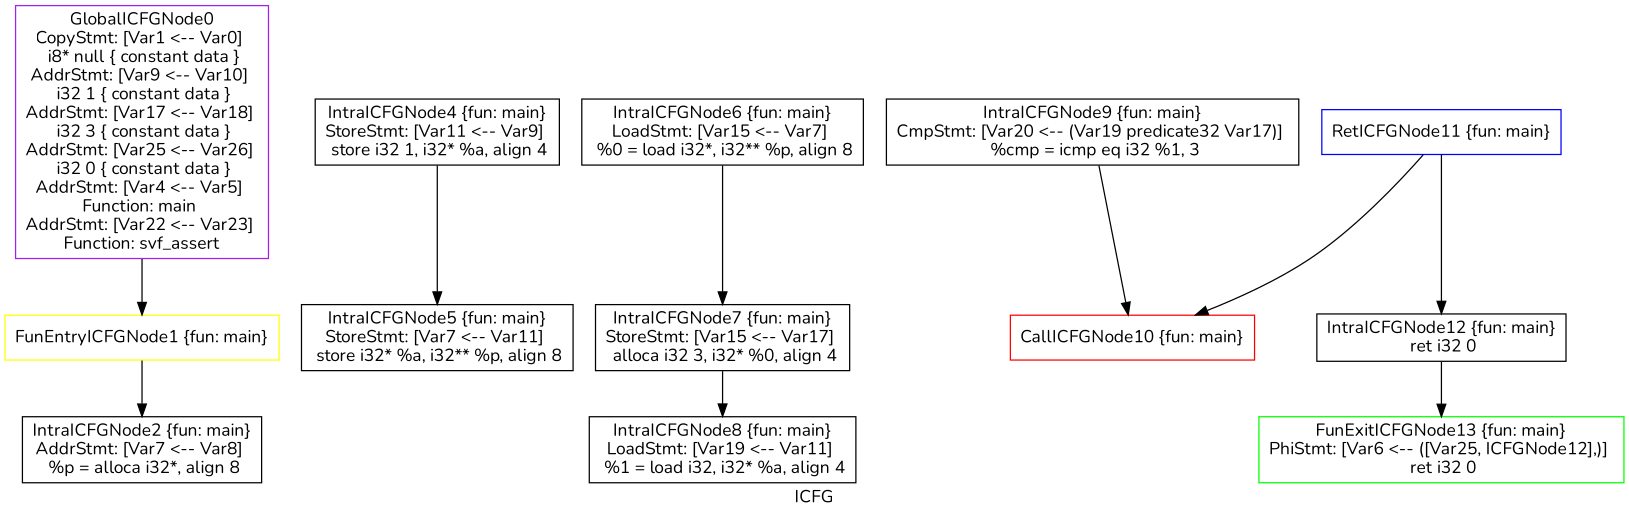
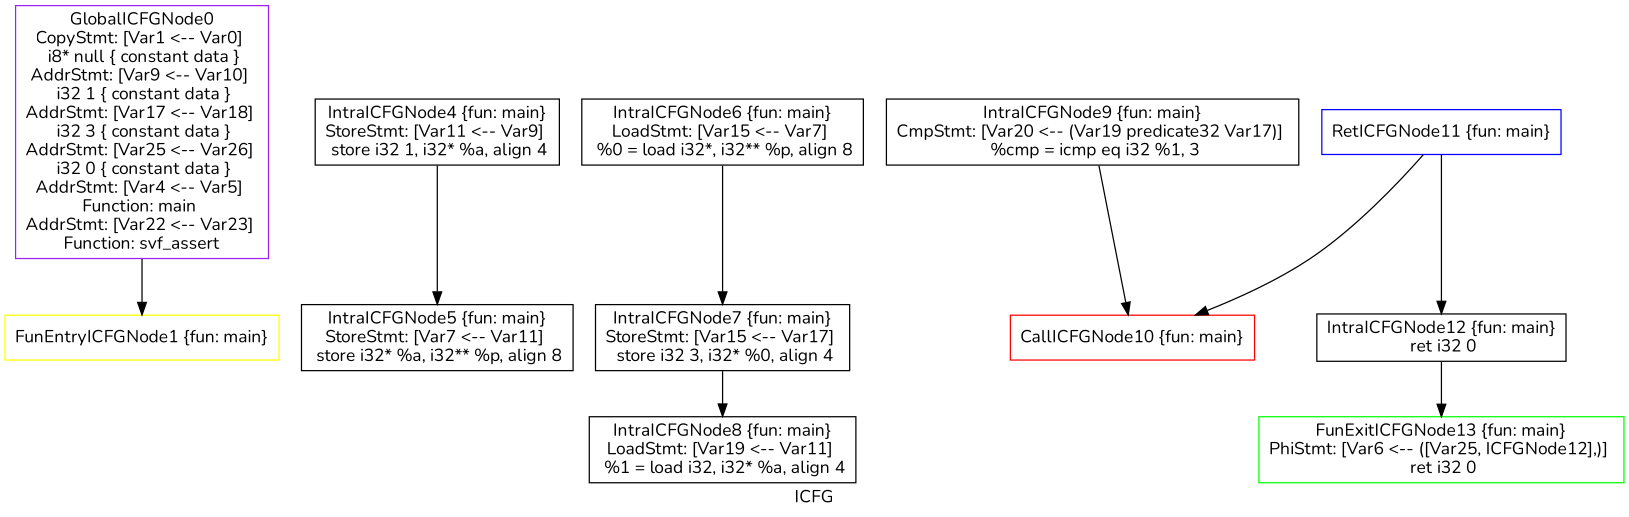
node "IntraICFGNode7 {fun: main}": text "alloca i32 3, i32* %0, align 4" -> "store i32 3, i32* %0, align 4"
node "IntraICFGNode2 {fun: main}": removed
